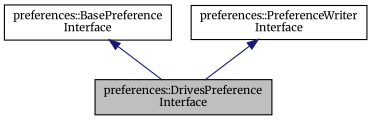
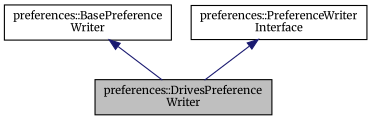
node "preferences::BasePreference Interface": label "preferences::BasePreference Interface" -> "preferences::BasePreference Writer"
node "preferences::DrivesPreference Interface": label "preferences::DrivesPreference Interface" -> "preferences::DrivesPreference Writer"
